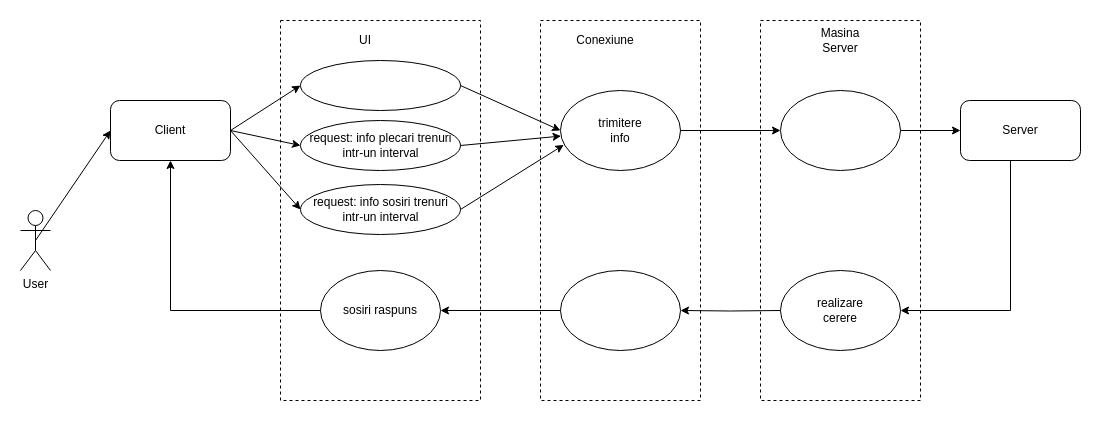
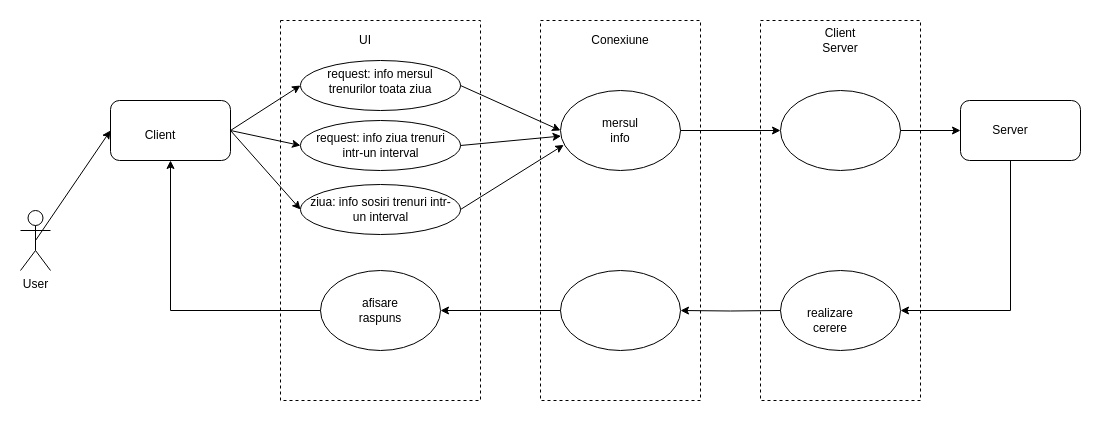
node "Conexiune": moved (606, 41) -> (621, 41)
node "Masina Server": label "Masina Server" -> "Client Server"
node "request: info mersul trenurilor toata ziua": added
node "Client": moved (171, 131) -> (161, 136)
node "trimitere info": label "trimitere info" -> "mersul info"
node "Server": moved (1021, 131) -> (1011, 131)
node "request: info plecari trenuri intr-un interval": label "request: info plecari trenuri intr-un interval" -> "request: info ziua trenuri intr-un interval"
node "request: info sosiri trenuri intr-un interval": label "request: info sosiri trenuri intr-un interval" -> "ziua: info sosiri trenuri intr-un interval"
node "sosiri raspuns": label "sosiri raspuns" -> "afisare raspuns"
node "realizare cerere": moved (841, 311) -> (831, 321)
